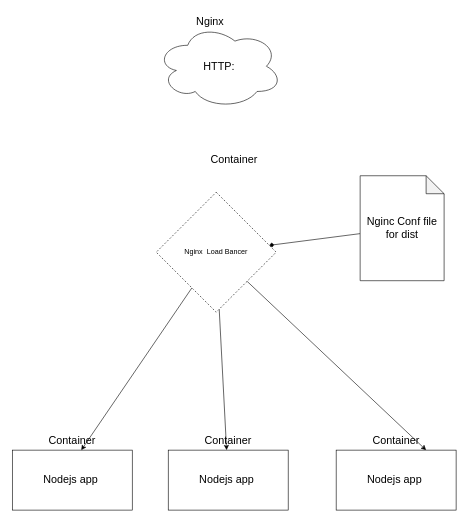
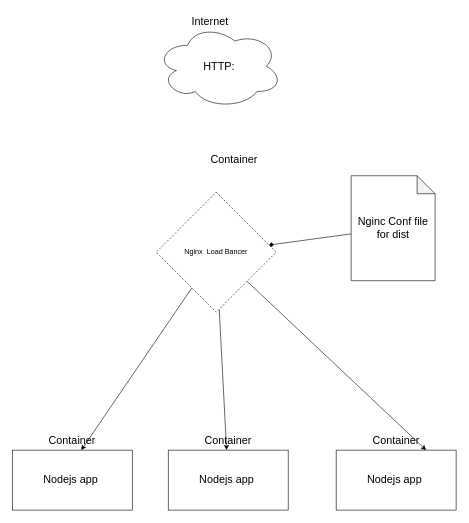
node "Nginx": label "Nginx" -> "Internet"
node "Nginc Conf file for dist": moved (402, 228) -> (393, 228)
